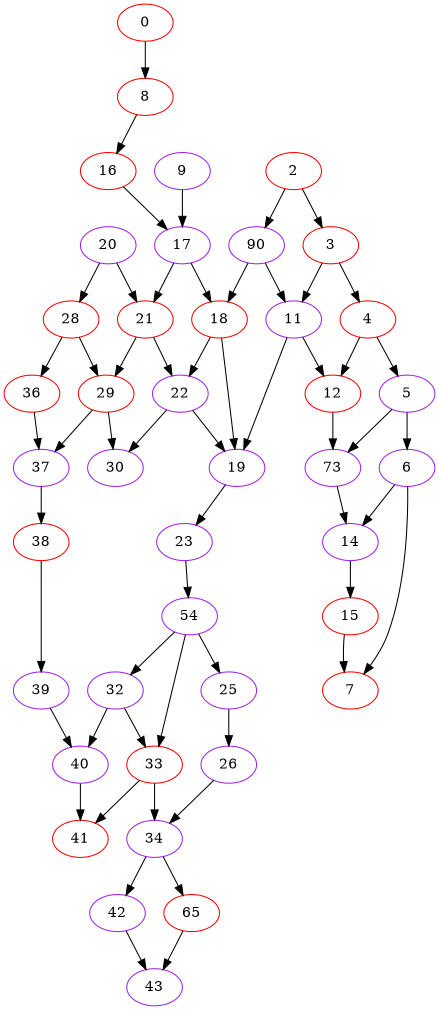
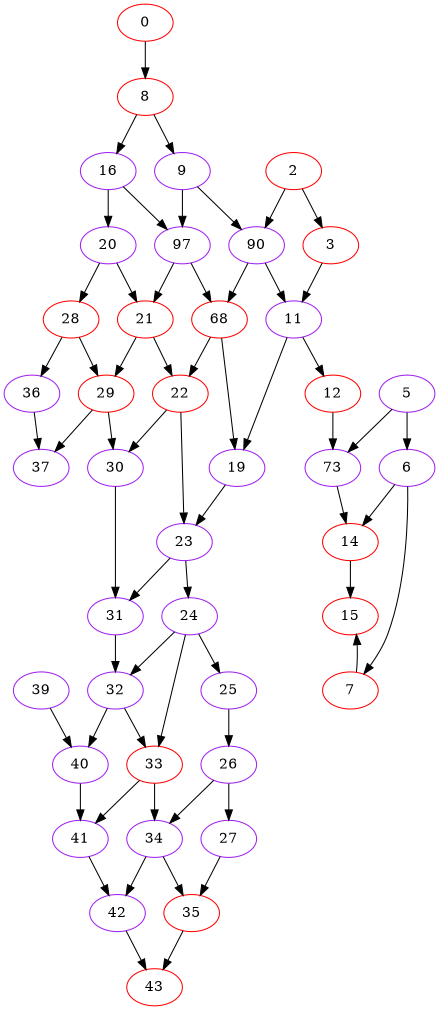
edge "8" -> "9": added
node "16": color red -> purple
edge "16" -> "20": added
edge "9" -> "90": added
node "17": label "17" -> "97"
node "18": label "18" -> "68"
node "4": removed
node "36": color red -> purple
node "22": color purple -> red
edge "22" -> "19": now "22" -> "23"
node "38": removed
node "14": color purple -> red
node "31": added
node "54": label "54" -> "24"
edge "15" -> "7": reversed
node "41": color red -> purple
node "27": added
edge "41" -> "42": added
node "65": label "65" -> "35"
node "43": color purple -> red
